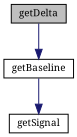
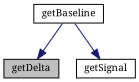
edge "getDelta" -> "getBaseline": reversed
